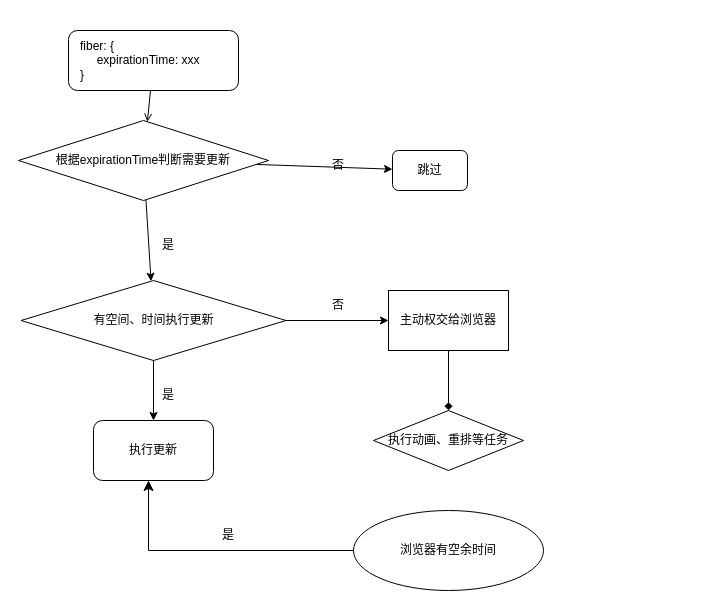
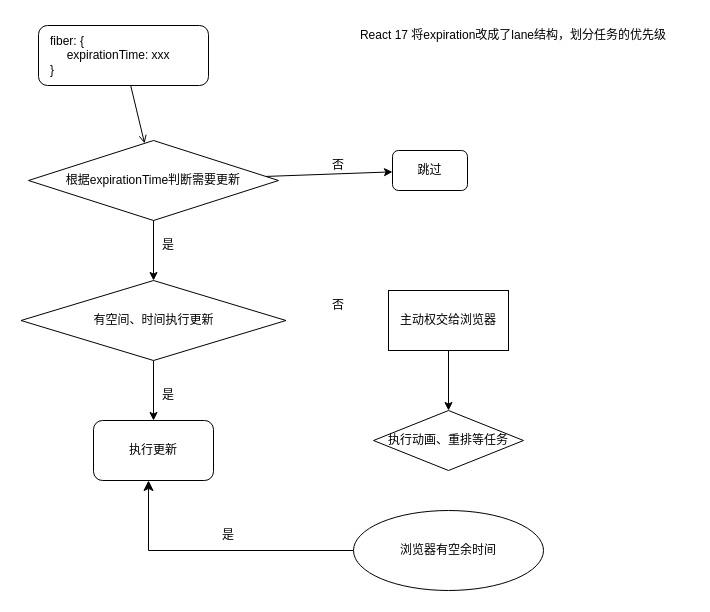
node "React 17 将expiration改成了lane结构，划分任务的优先级": added
node "fiber: { expirationTime: xxx }": moved (154, 61) -> (124, 56)
node "根据expirationTime判断需要更新": moved (144, 161) -> (154, 181)
edge "有空间、时间执行更新" -> "主动权交给浏览器": removed
edge "主动权交给浏览器" -> "执行动画、重排等任务": arrowhead diamond -> classic
